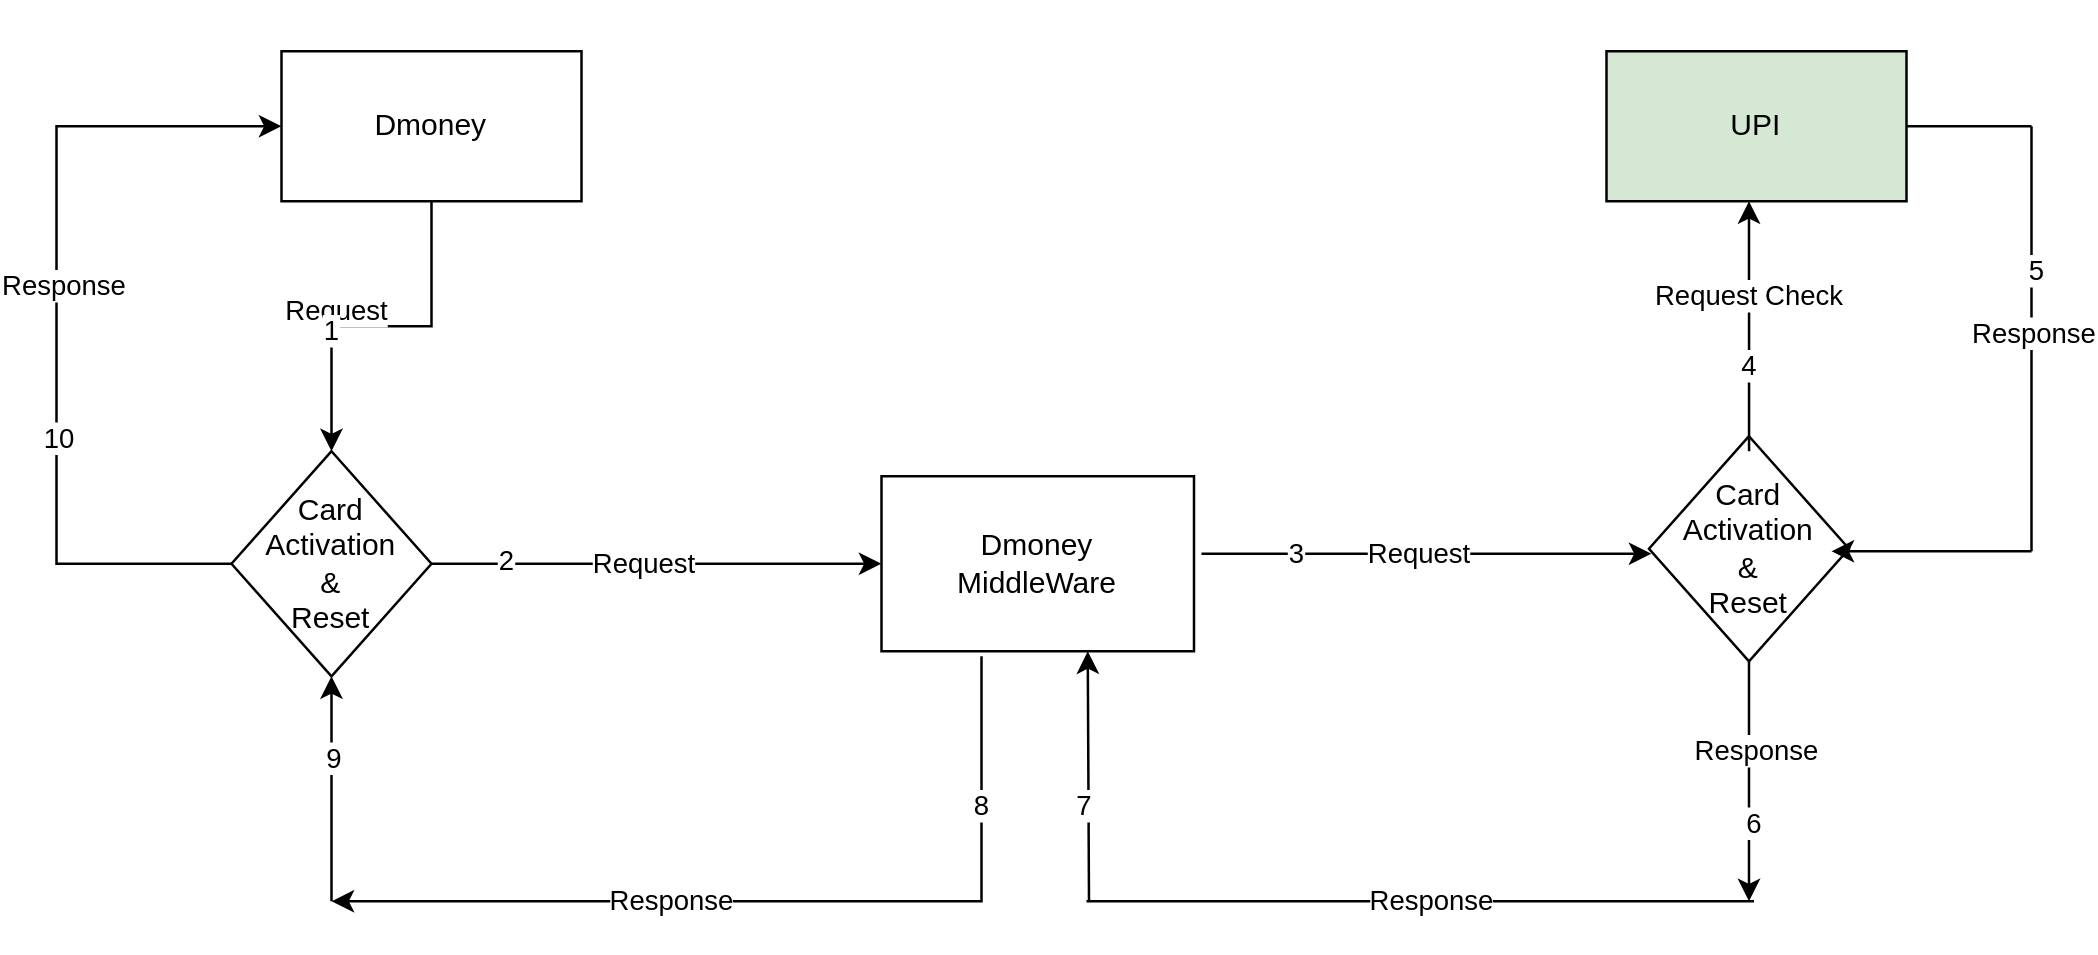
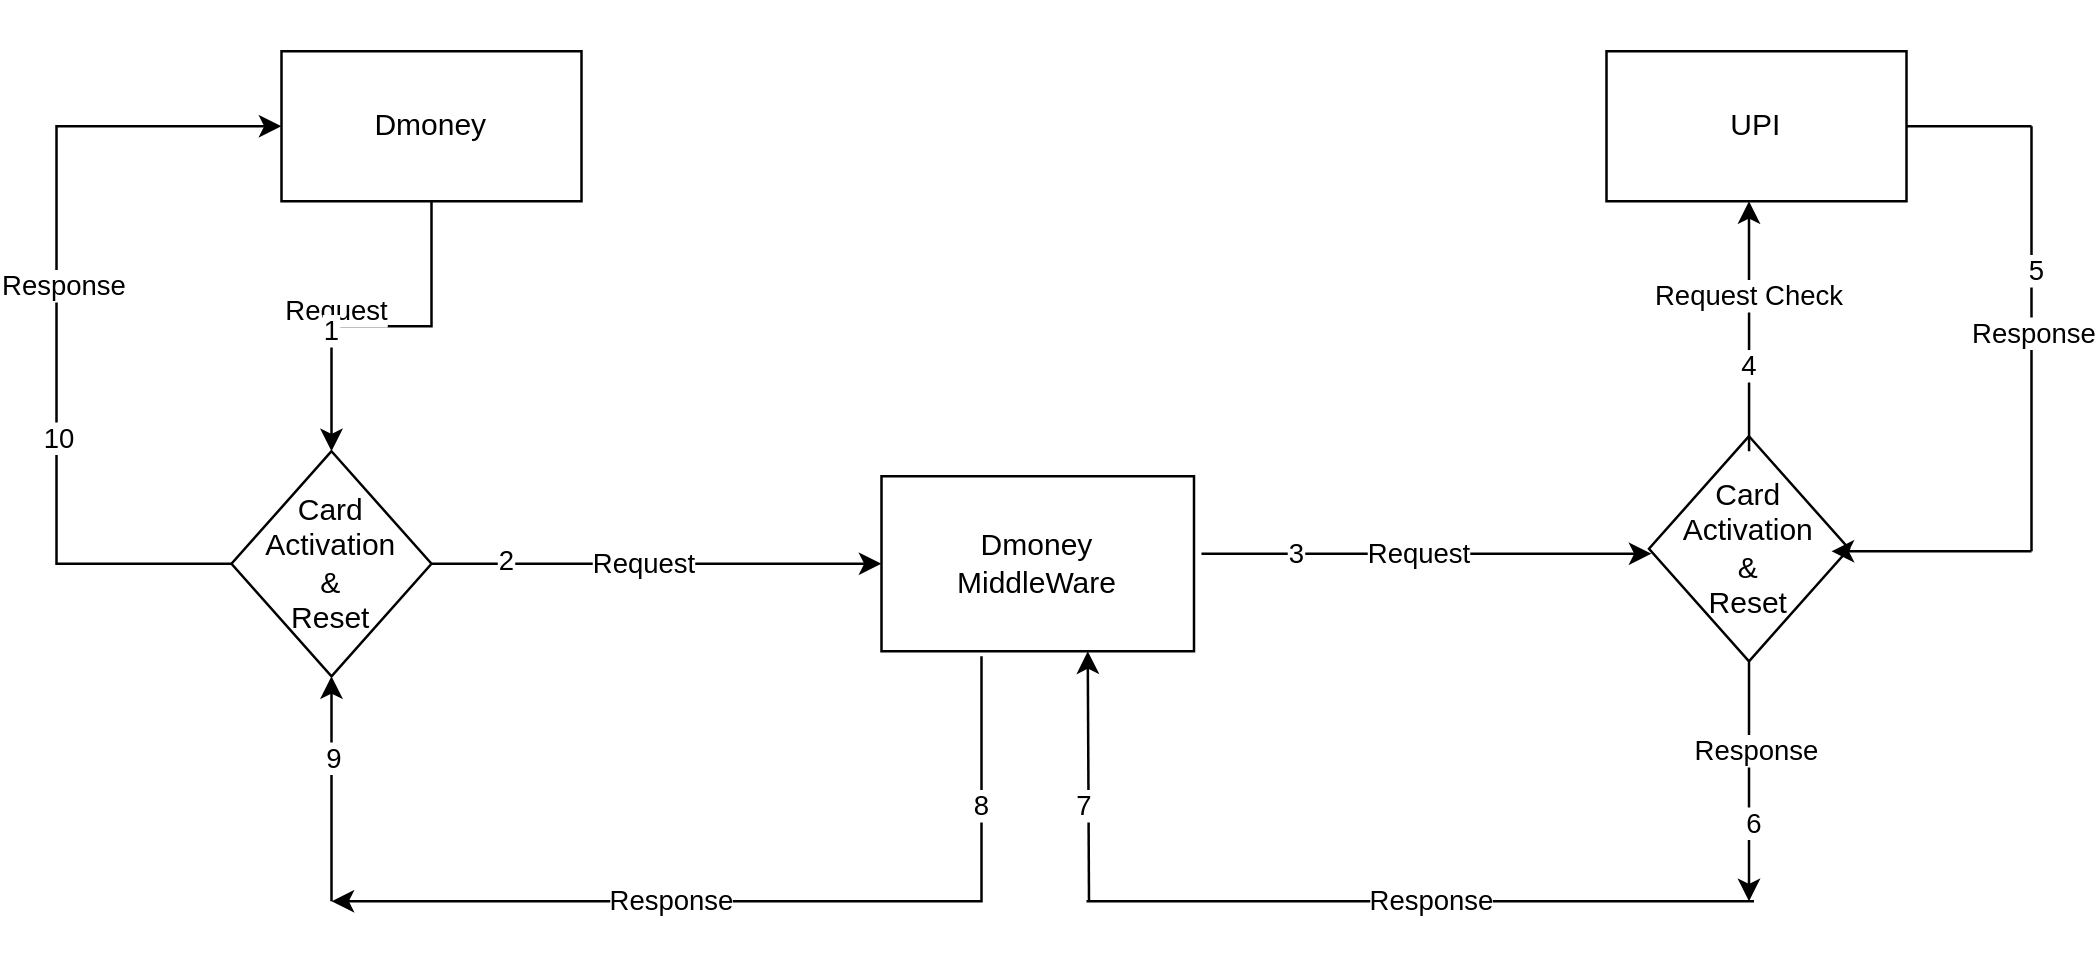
node "UPI": fillcolor #d5e8d4 -> #ffffff
